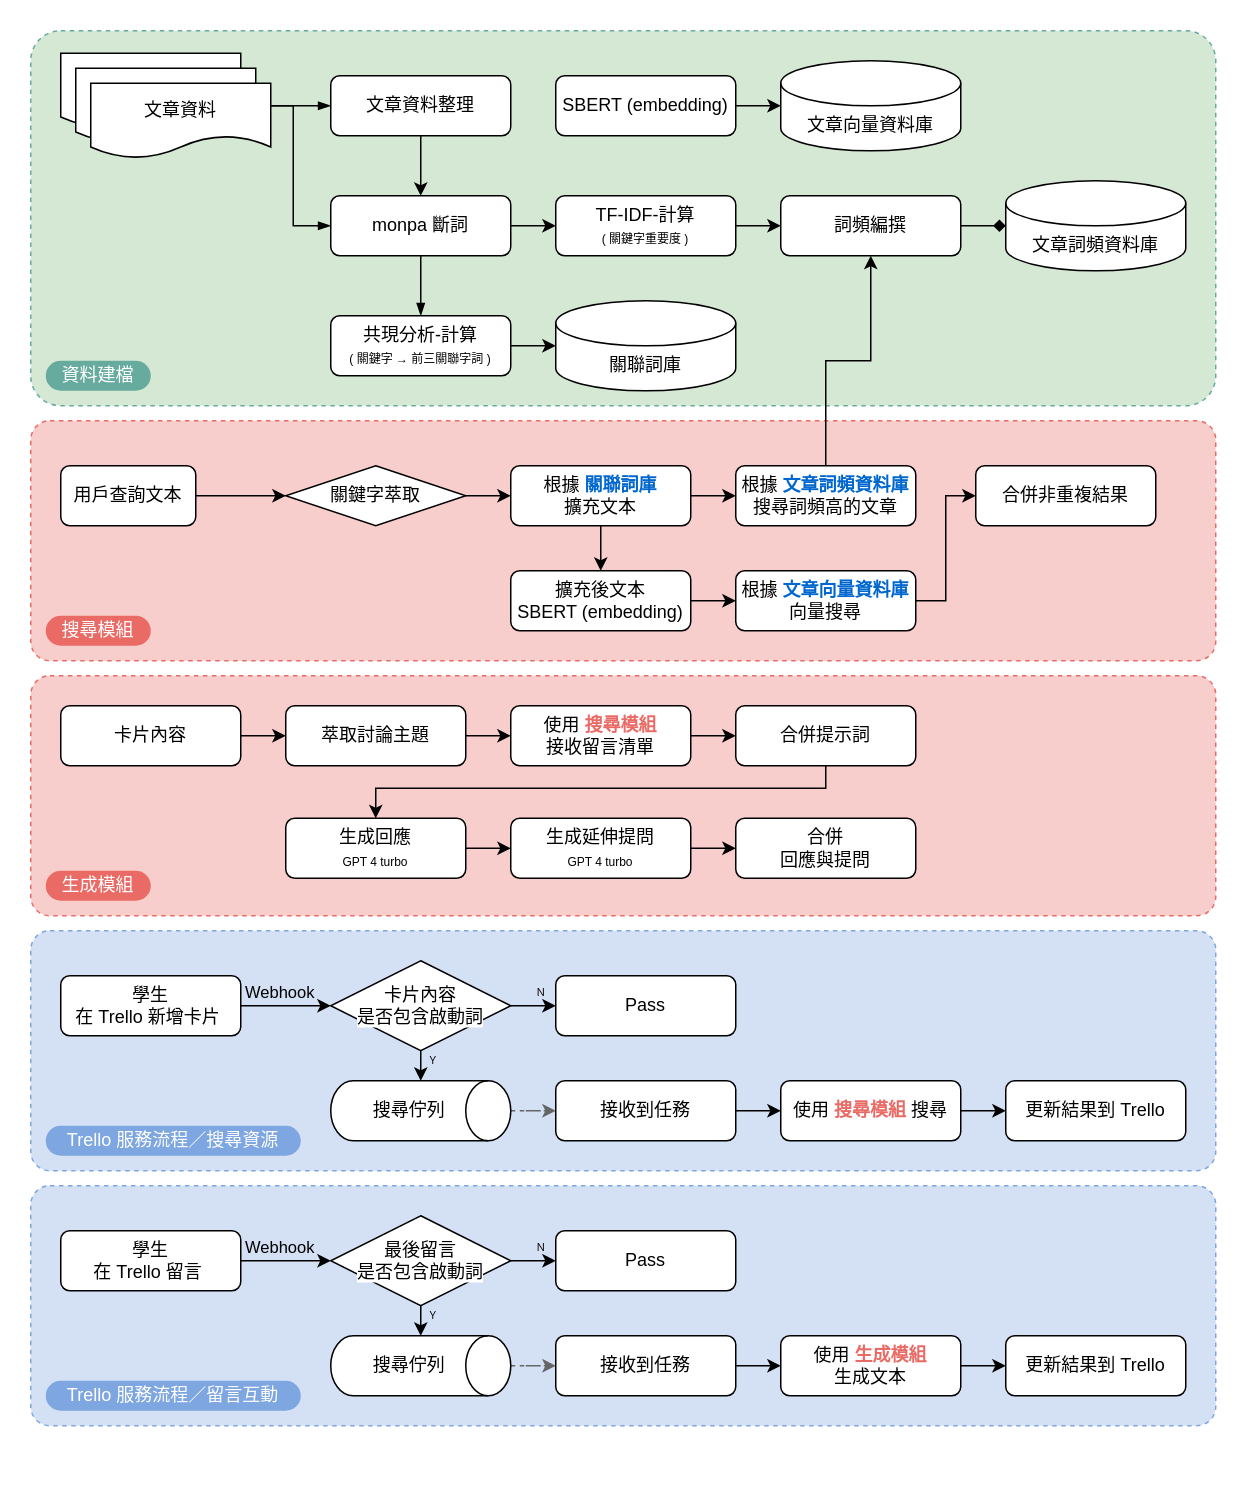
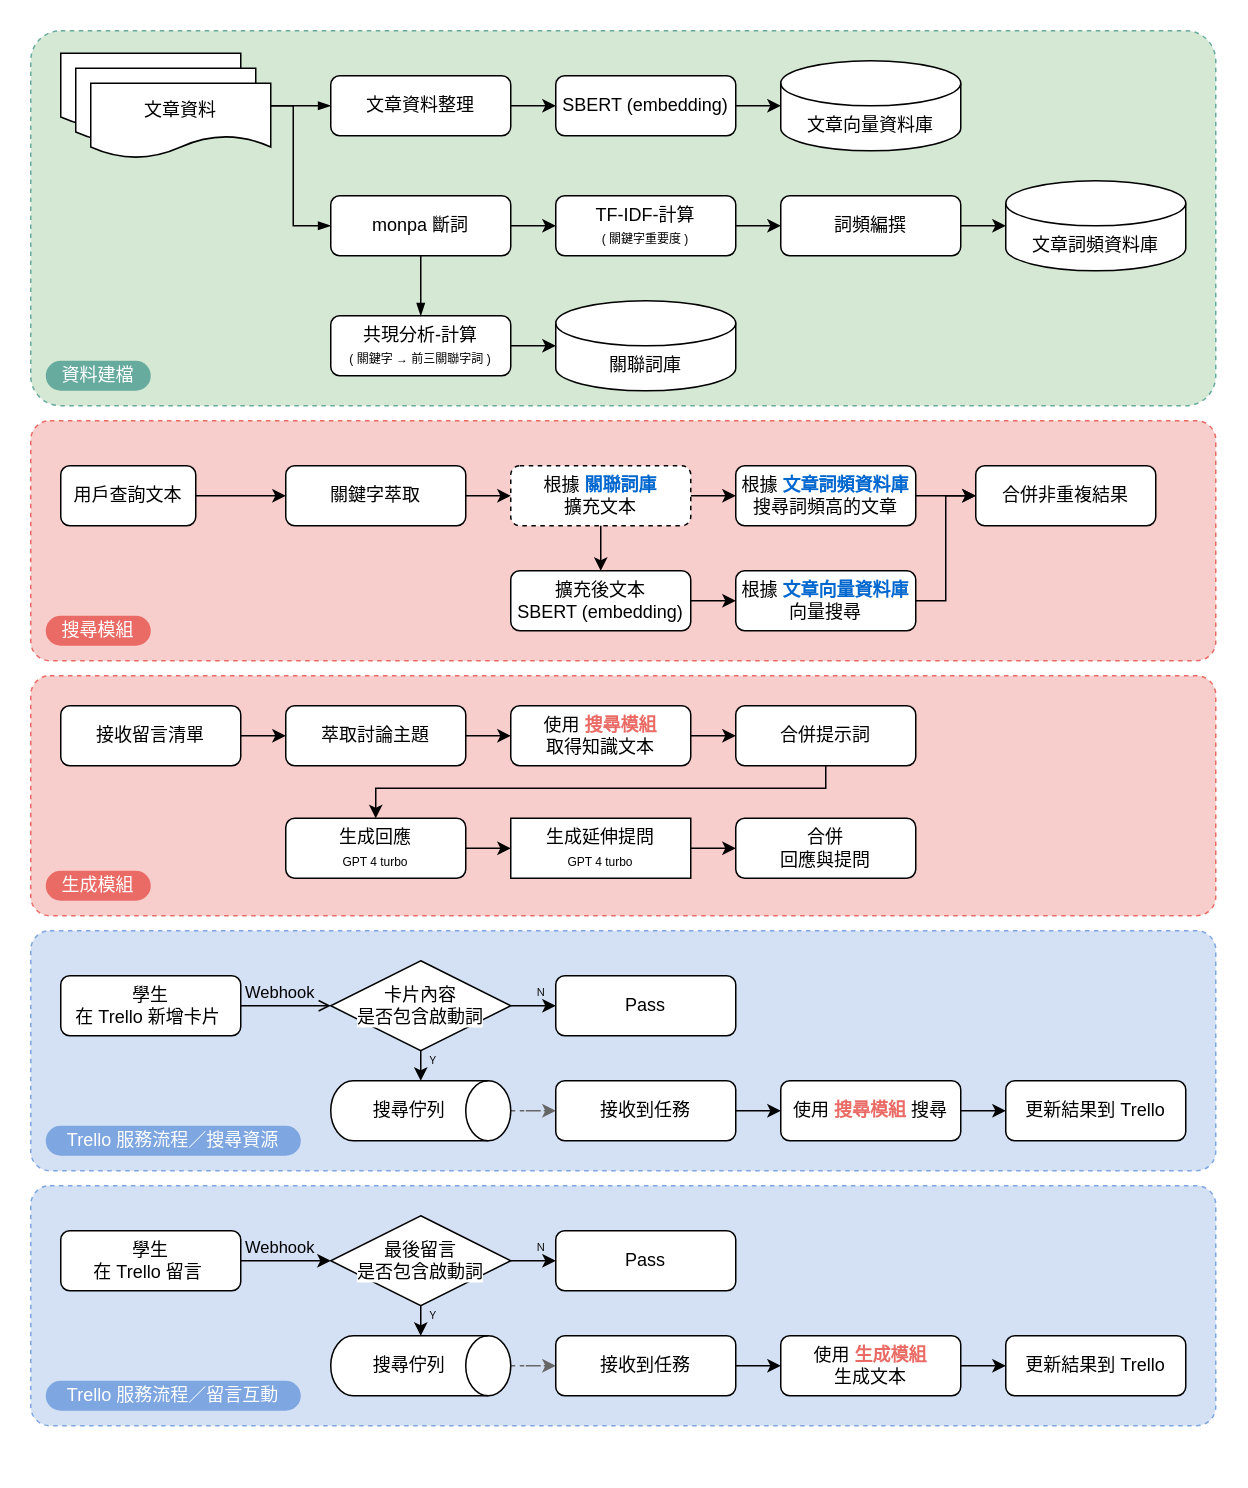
edge "文章資料整理" -> "monpa 斷詞": now "文章資料整理" -> "SBERT (embedding)"
edge "詞頻編撰" -> "文章詞頻資料庫": arrowhead diamond -> classic
edge "根據 文章詞頻資料庫 搜尋詞頻高的文章" -> "詞頻編撰": now "根據 文章詞頻資料庫 搜尋詞頻高的文章" -> "合併非重複結果"
node "關鍵字萃取": shape diamond -> rounded rectangle
node "根據 關聯詞庫 擴充文本": style solid -> dashed
node "卡片內容": label "卡片內容" -> "接收留言清單"
node "使用 搜尋模組 接收留言清單": label "使用 搜尋模組 接收留言清單" -> "使用 搜尋模組 取得知識文本"
node "生成延伸提問 GPT 4 turbo": shape rounded rectangle -> rectangle
edge "學生 在 Trello 新增卡片" -> "卡片內容 是否包含啟動詞": arrowhead classic -> open
